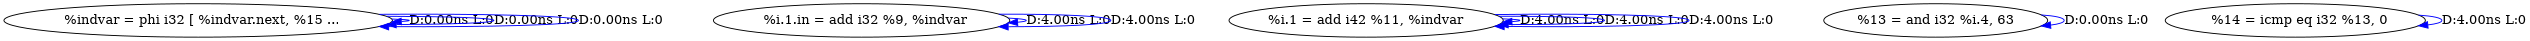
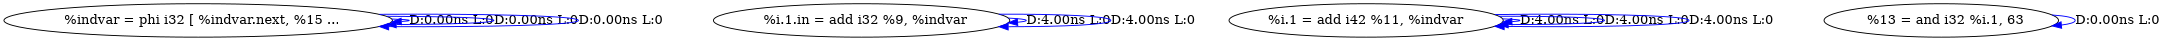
node "%13 = and i32 %i.4, 63": label "%13 = and i32 %i.4, 63" -> "%13 = and i32 %i.1, 63"
node "%14 = icmp eq i32 %13, 0": removed
